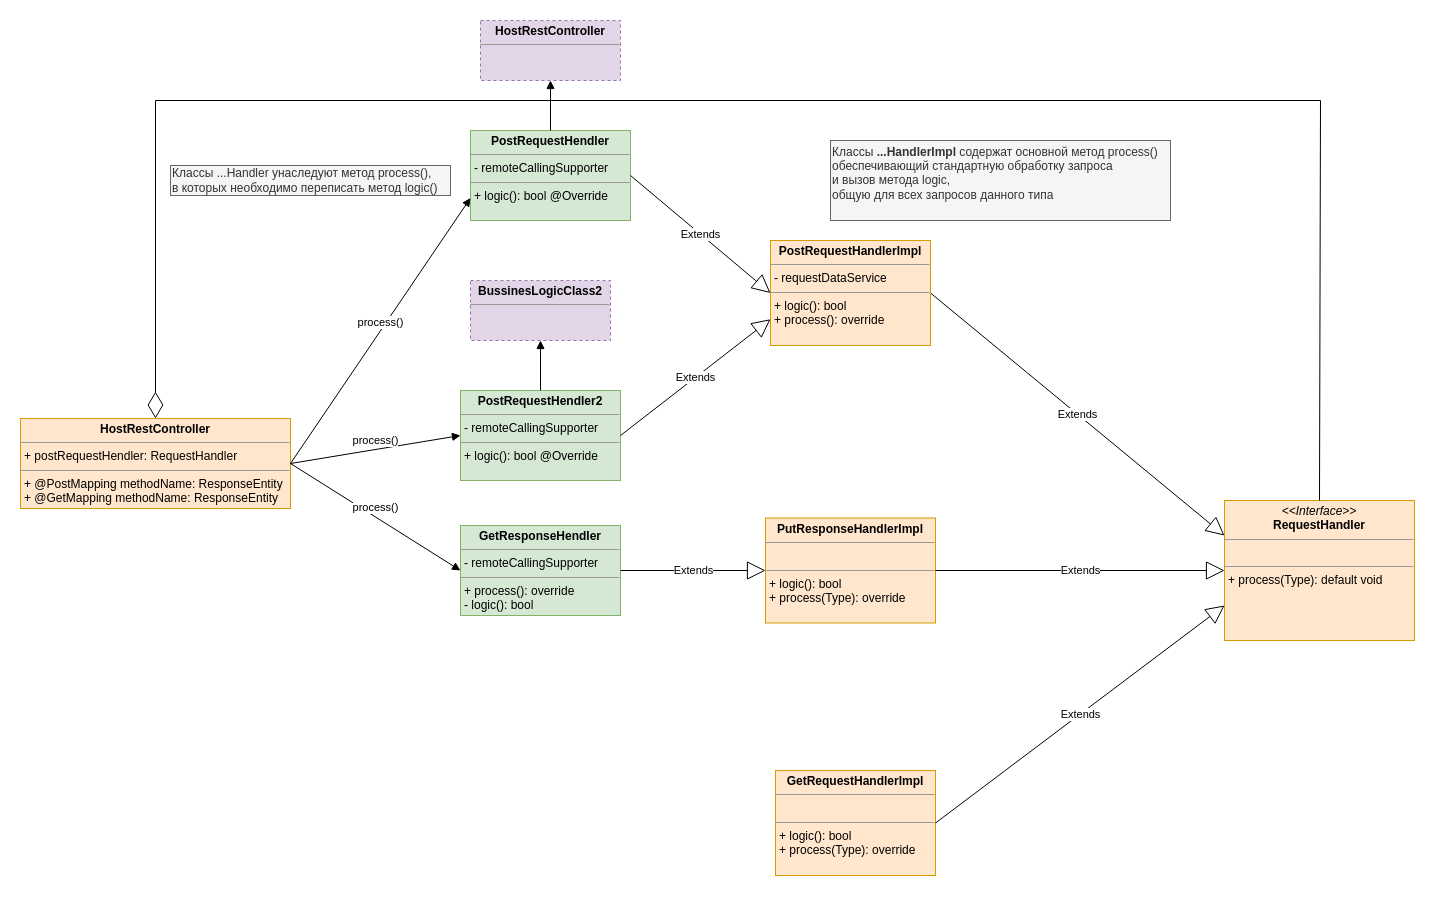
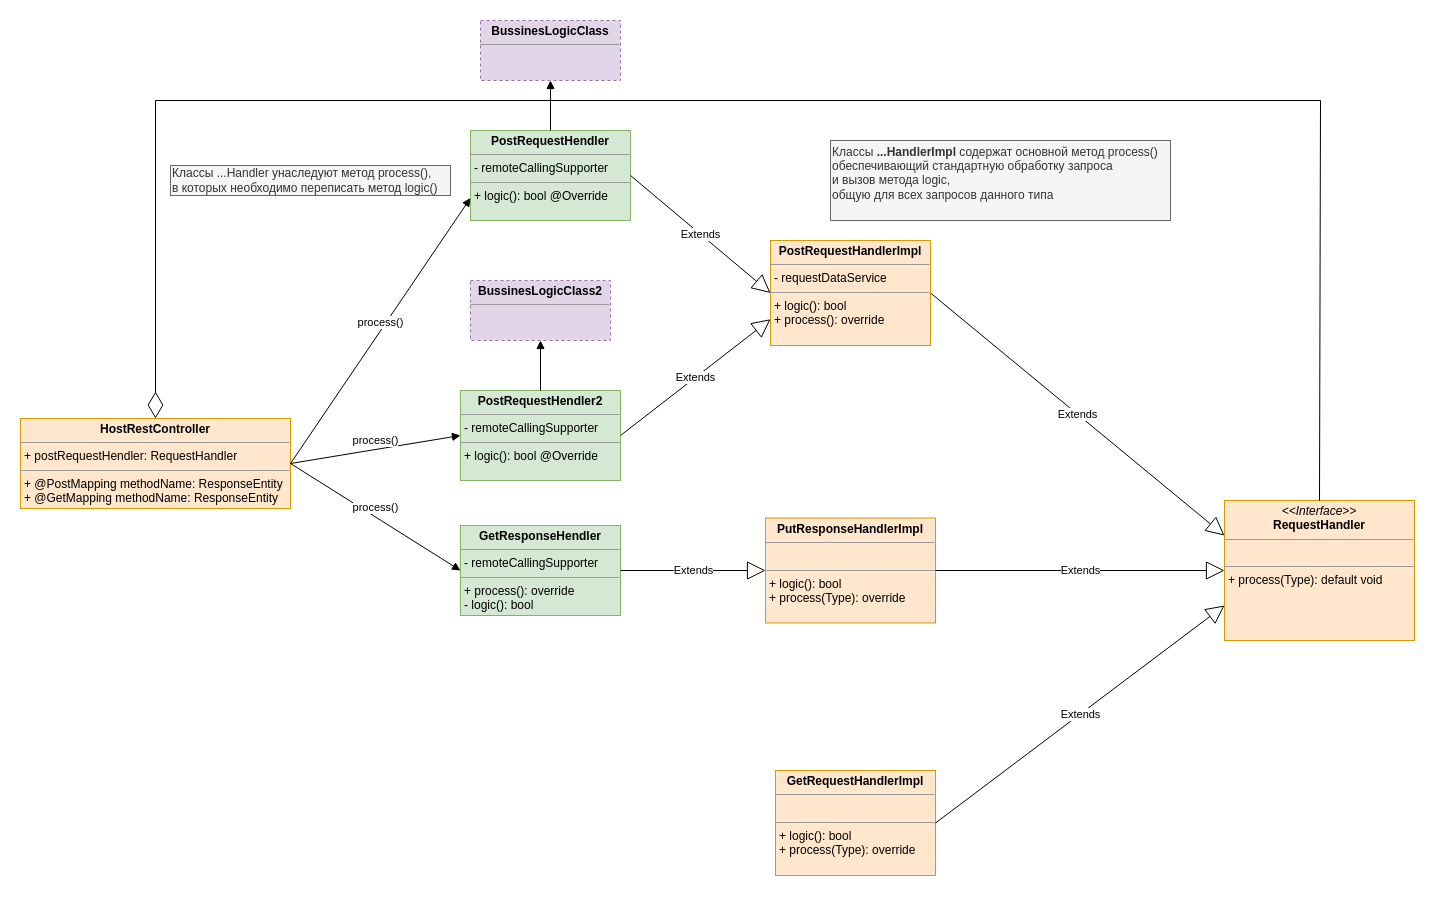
node "HostRestController": label "HostRestController" -> "BussinesLogicClass"
